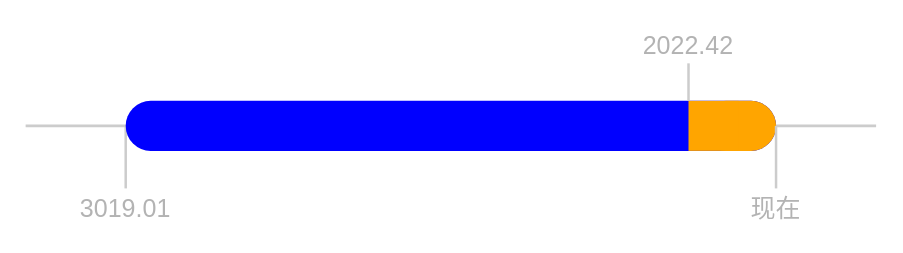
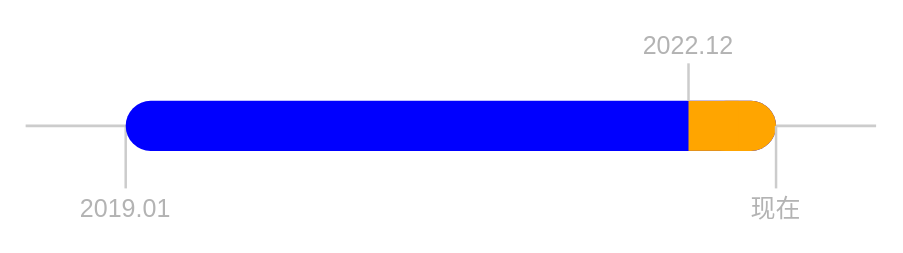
node "2022.42": label "2022.42" -> "2022.12"
node "3019.01": label "3019.01" -> "2019.01"
